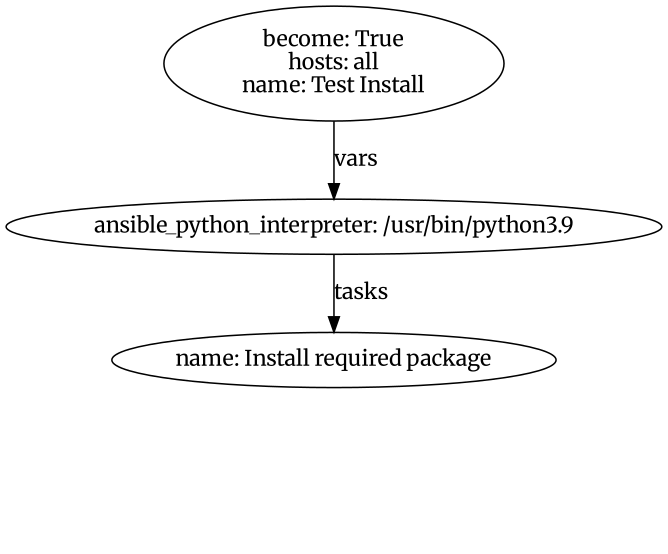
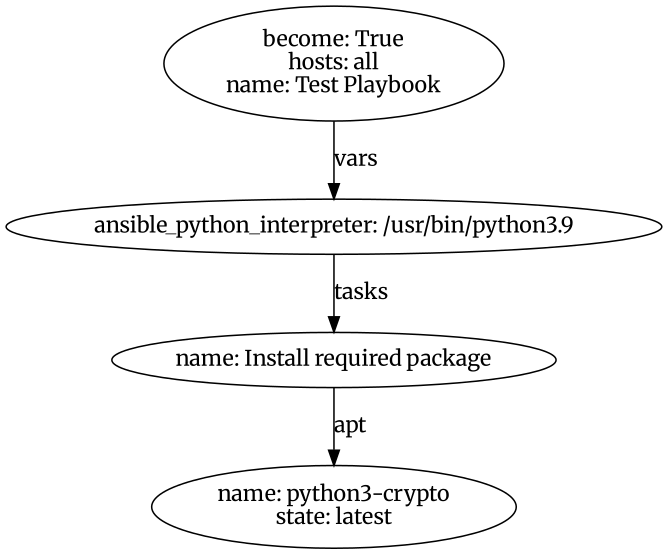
node "become: True hosts: all name: Test Install": label "become: True hosts: all name: Test Install" -> "become: True hosts: all name: Test Playbook"
node "name: python3-crypto state: latest": added
